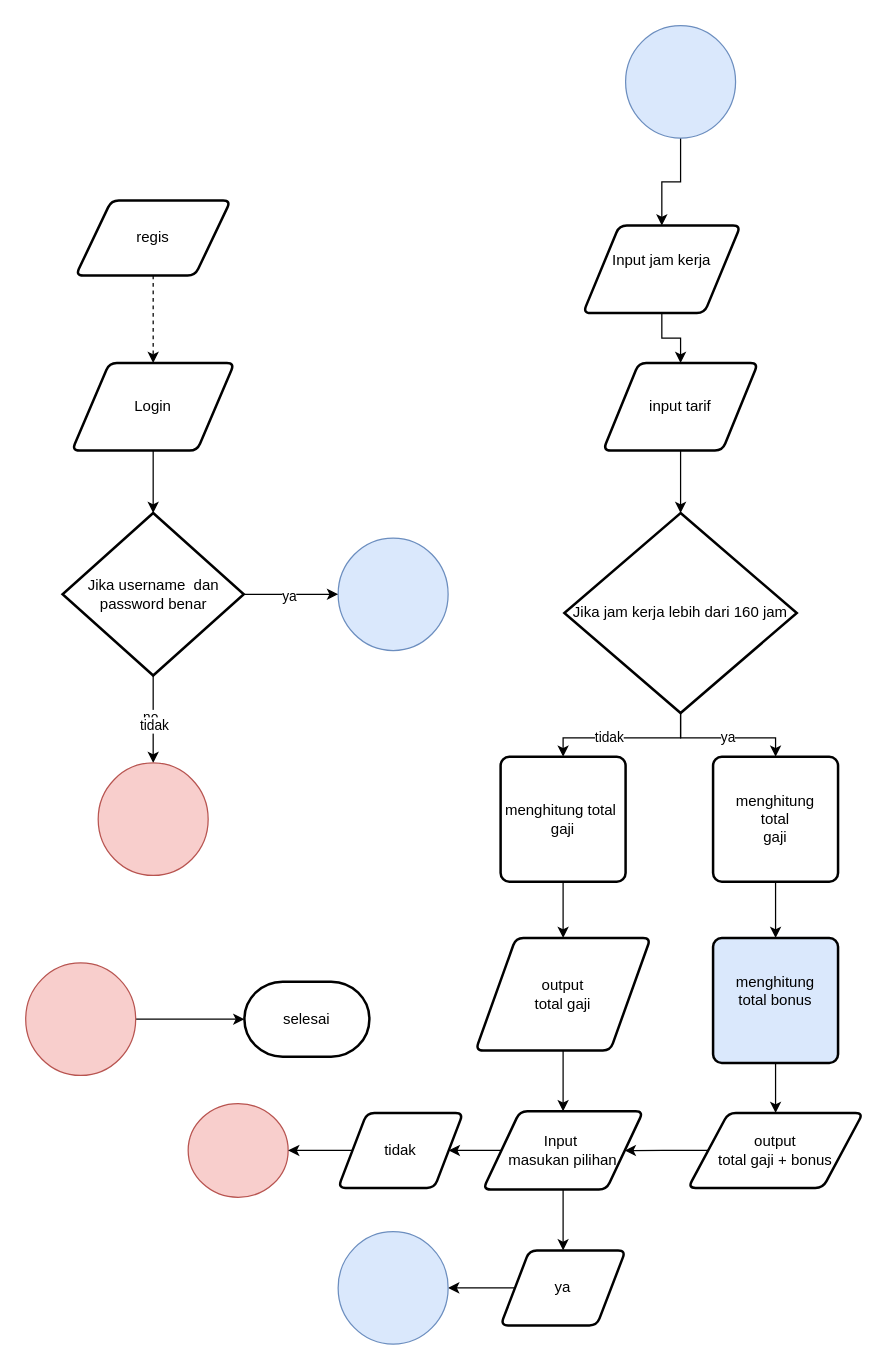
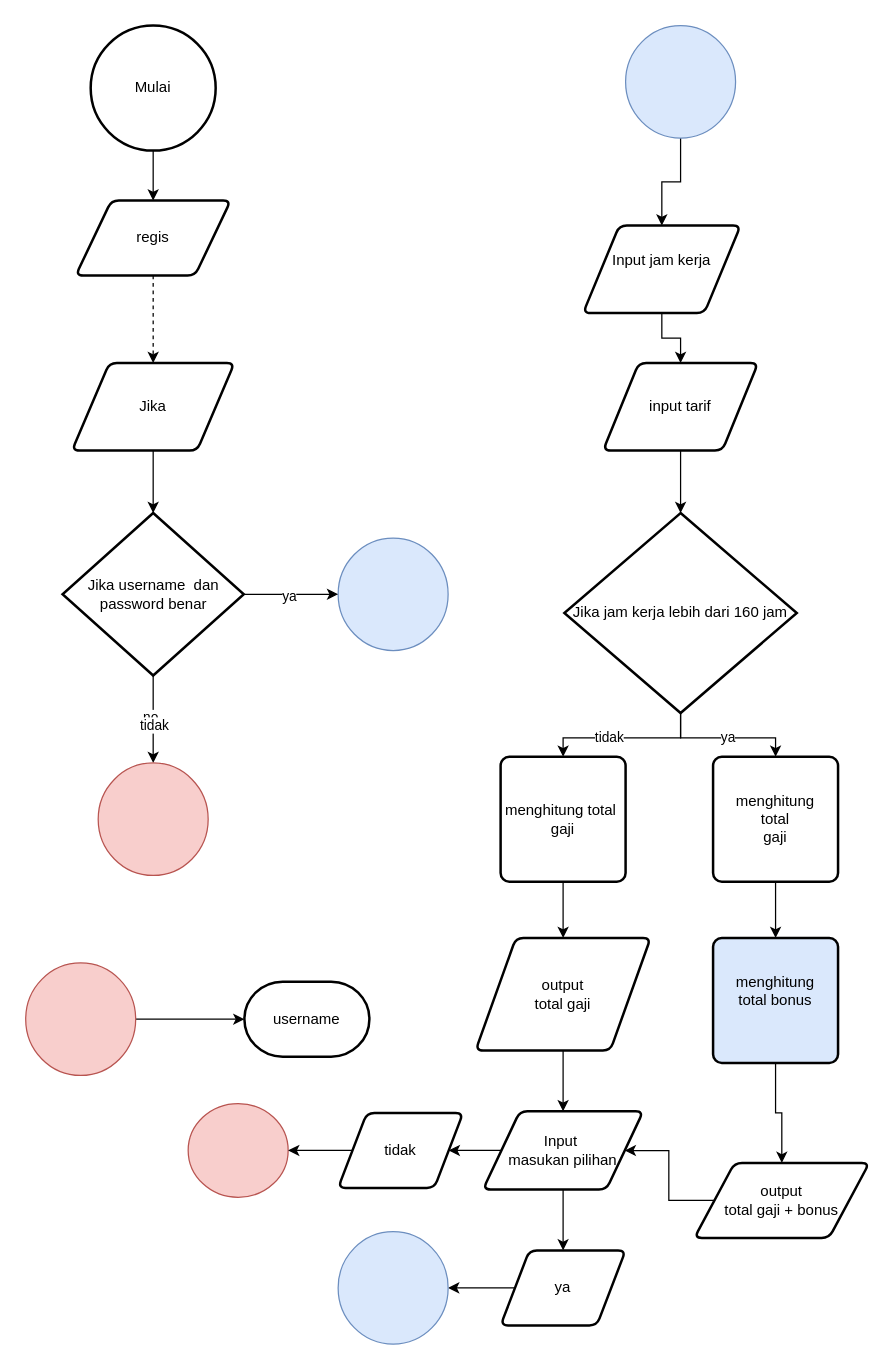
node "Mulai": added
edge "Mulai" -> "regis": added
node "Login": label "Login" -> "Jika"
node "selesai": label "selesai" -> "username"
node "output total gaji + bonus": moved (776, 1151) -> (782, 1201)
